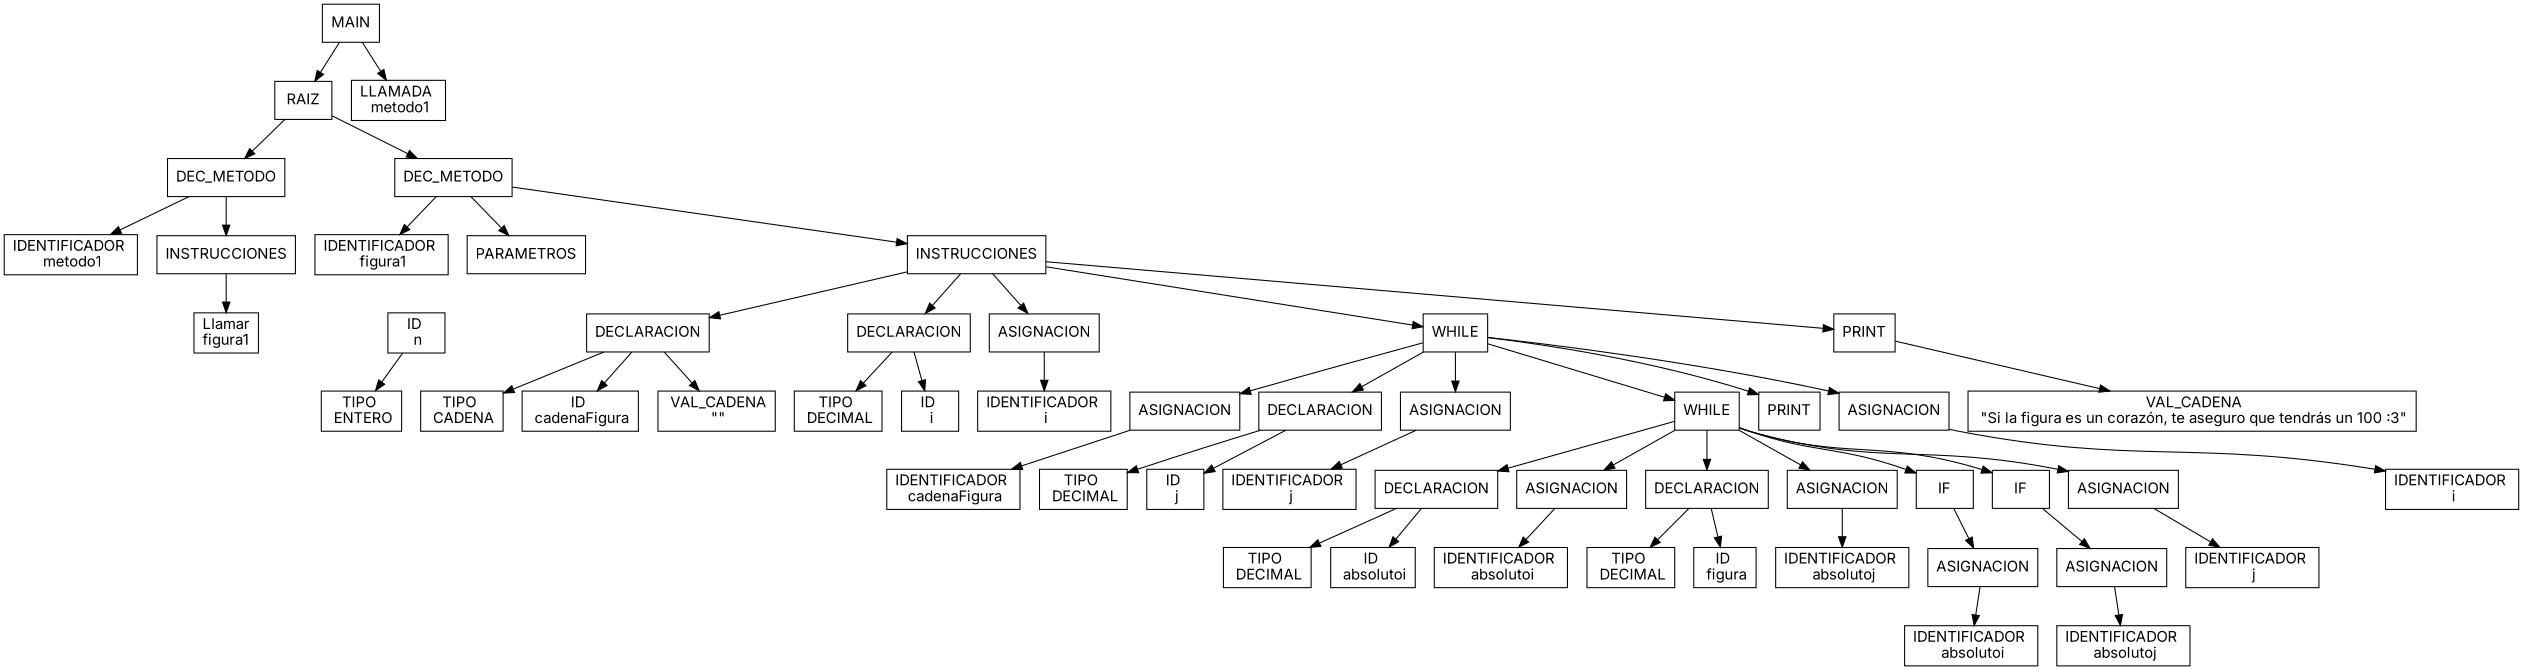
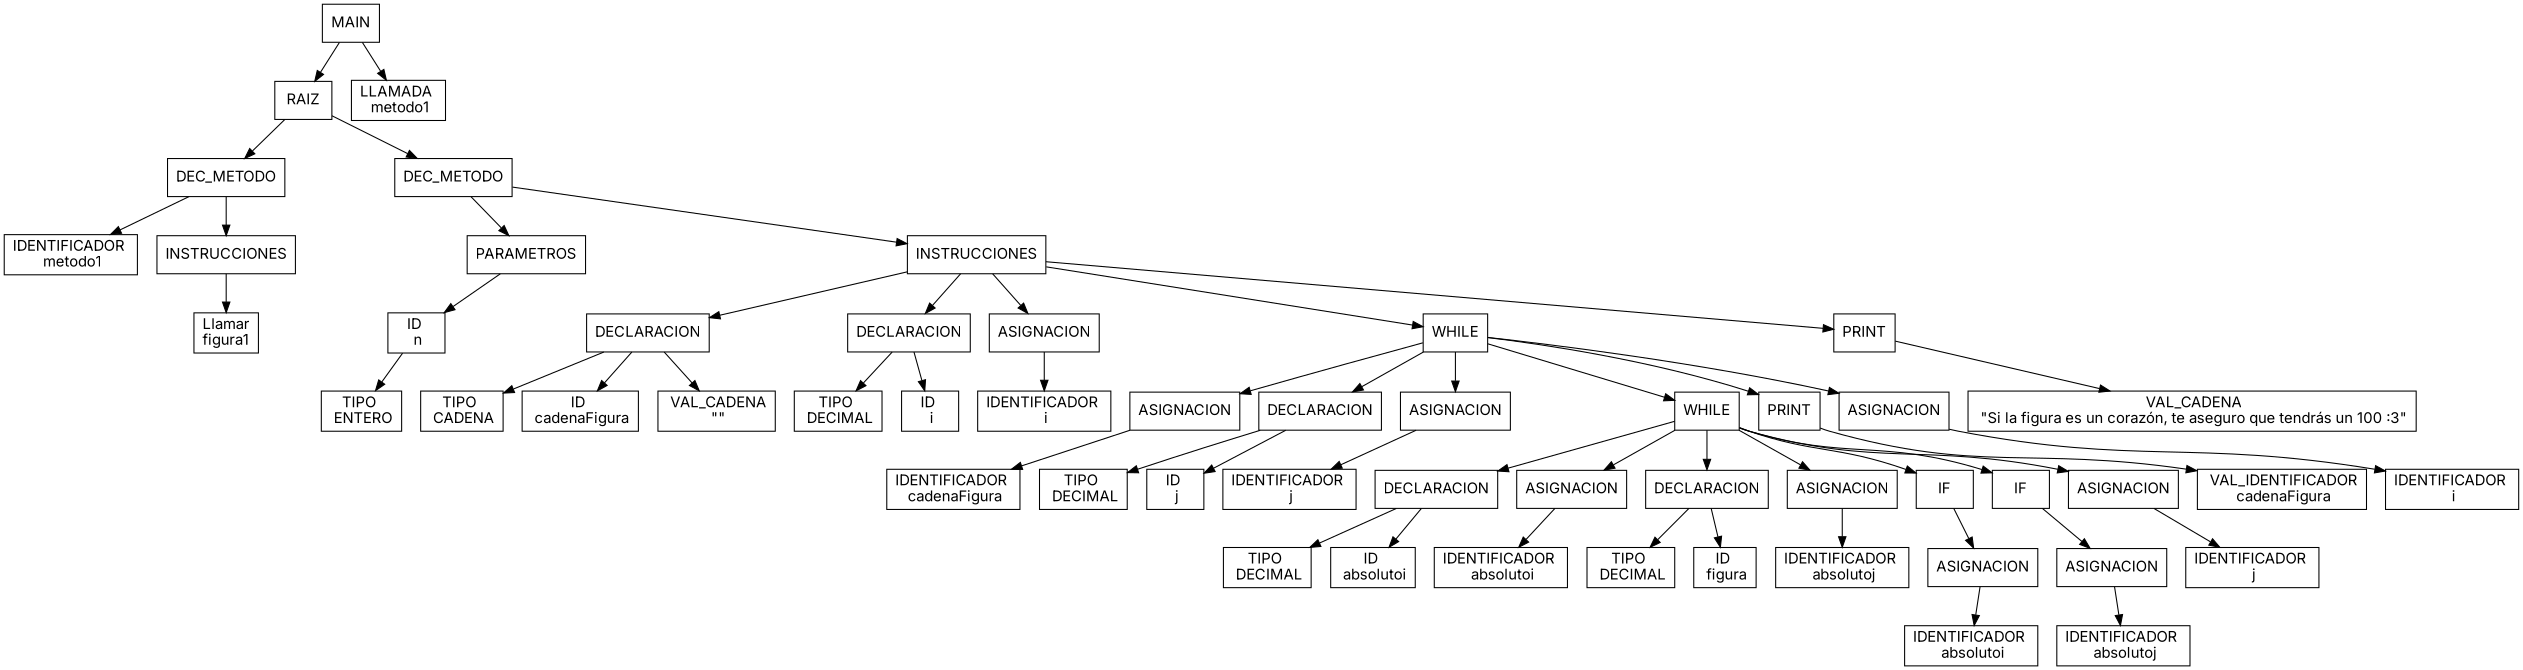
node "IDENTIFICADOR figura1": removed
edge "PARAMETROS" -> "ID n": added
node "VAL_IDENTIFICADOR cadenaFigura": added
